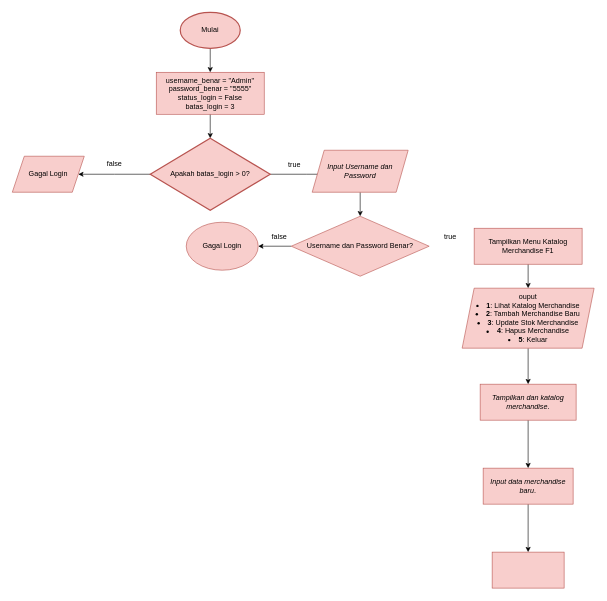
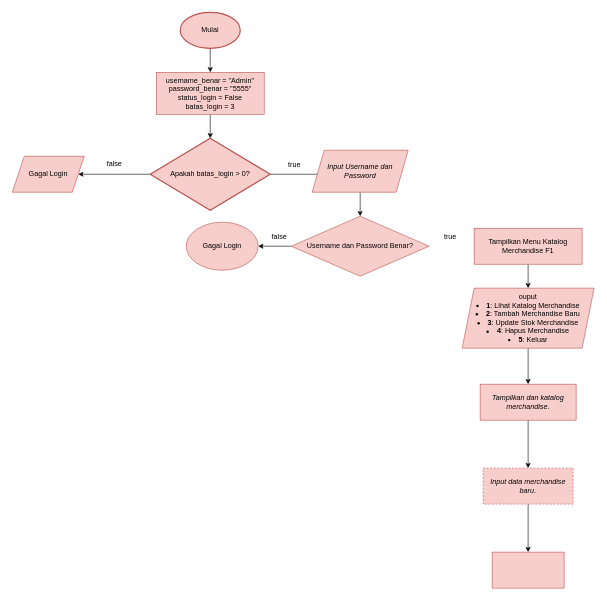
node "Input data merchandise baru.": style solid -> dashed
